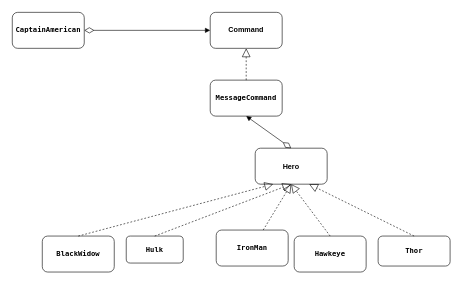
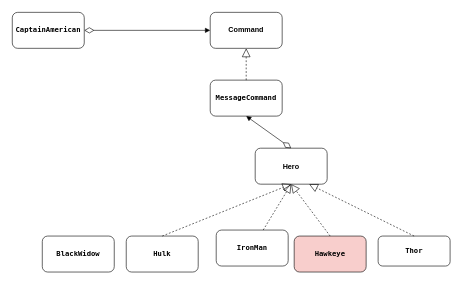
edge "BlackWidow" -> "Hero": removed
node "Hulk": size 57x27 -> 72x36
node "Hawkeye": fillcolor #ffffff -> #f8cecc
